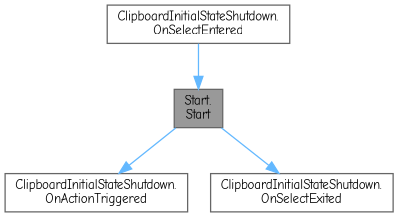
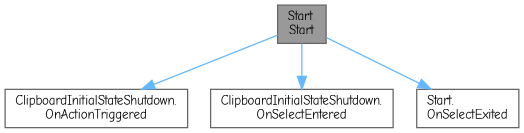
edge "ClipboardInitialStateShutdown. OnSelectEntered" -> "Start. Start": reversed
node "ClipboardInitialStateShutdown. OnSelectExited": label "ClipboardInitialStateShutdown. OnSelectExited" -> "Start. OnSelectExited"
